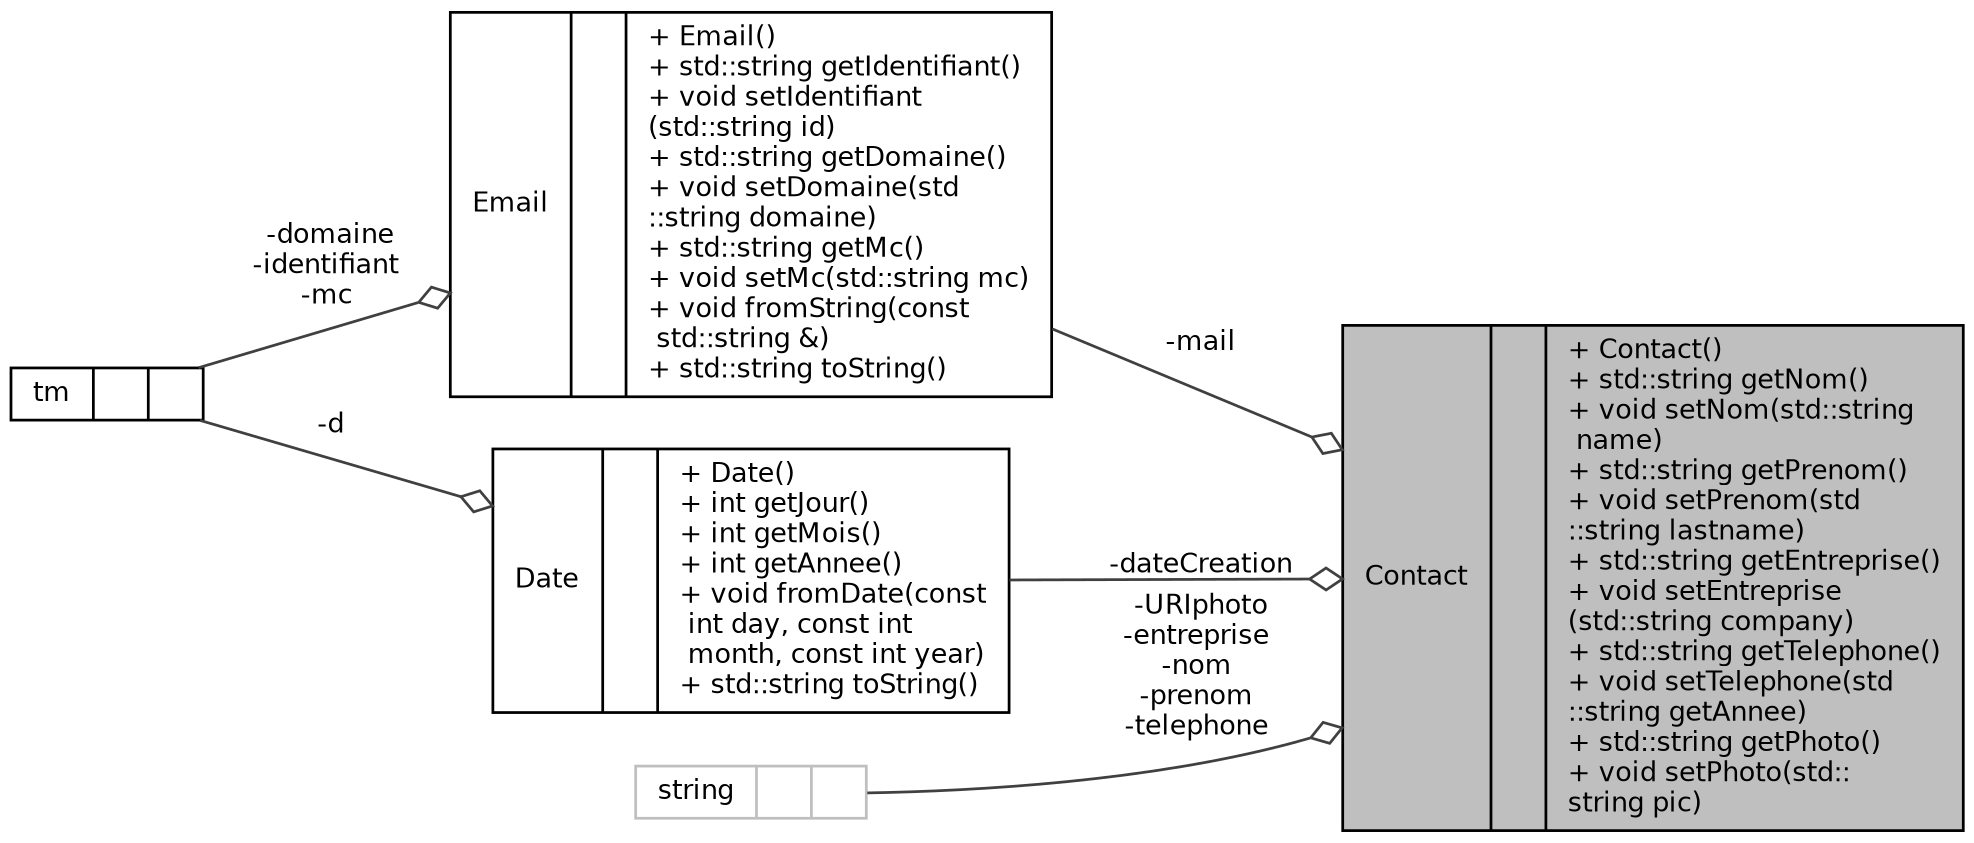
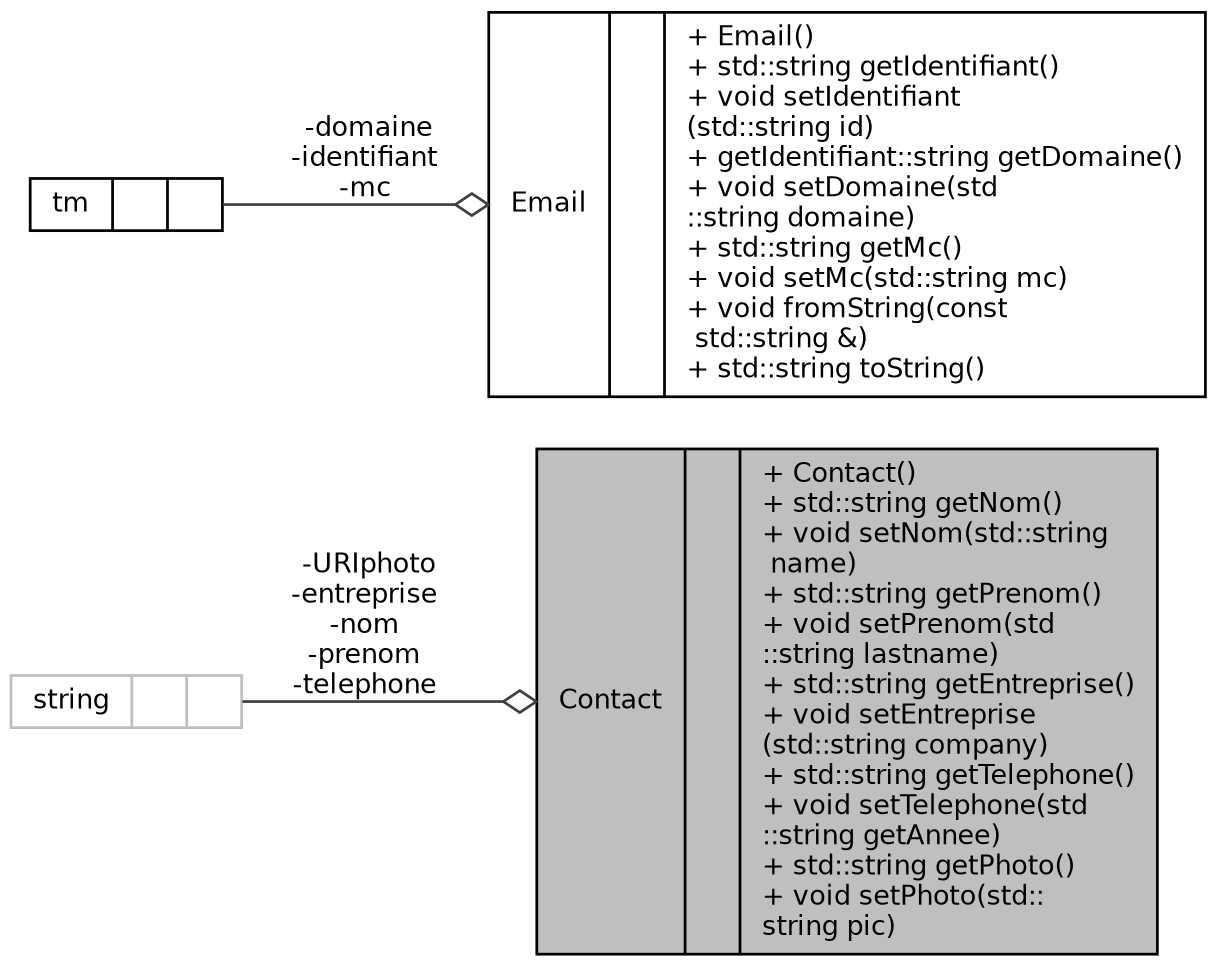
node "Email": text "+ std::string getDomaine()" -> "+ getIdentifiant::string getDomaine()"
edge "Email" -> "Contact": removed, label "-mail"
node "Date": removed
